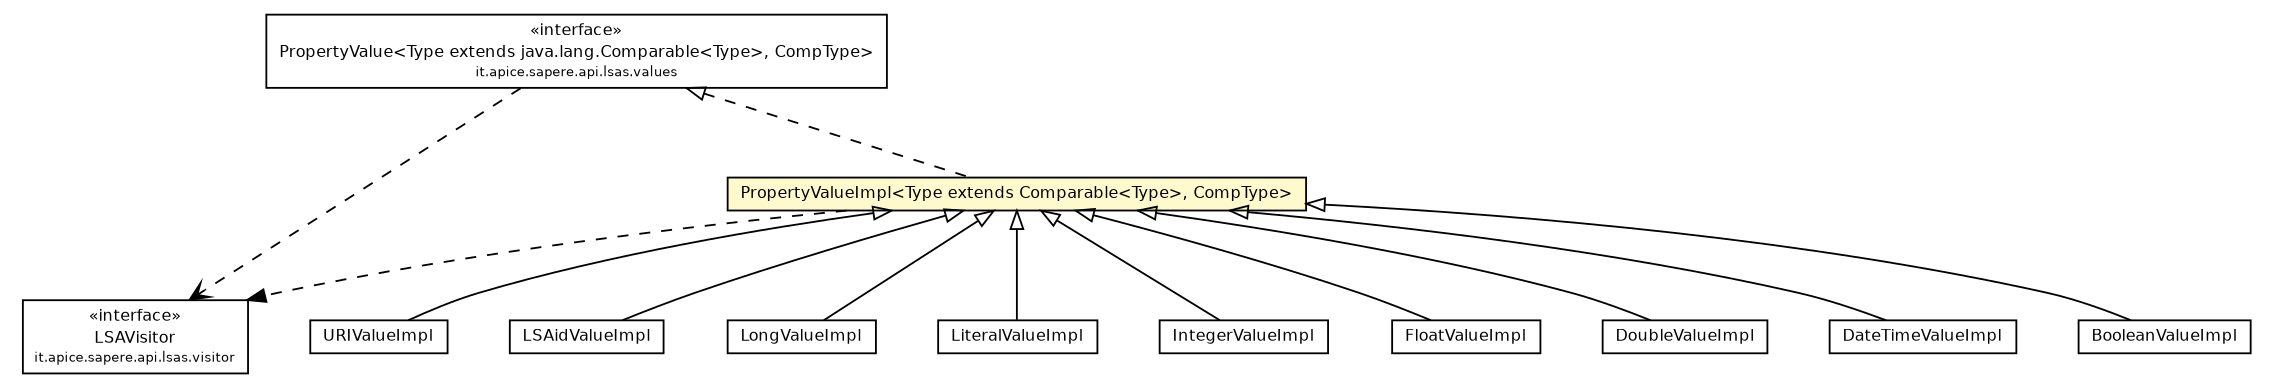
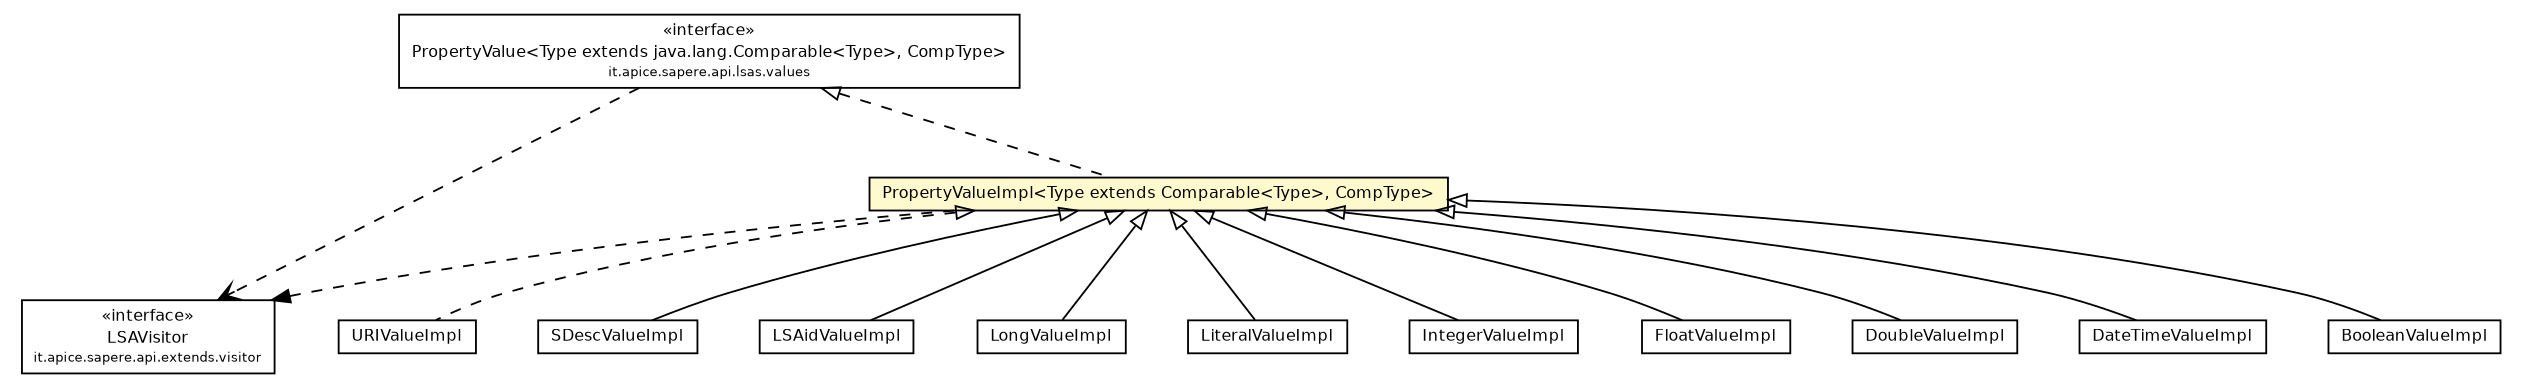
edge "URIValueImpl" -> "PropertyValueImpl<Type extends Comparable<Type>, CompType>": style solid -> dashed
node "SDescValueImpl": added
node "LSAVisitor": text "it.apice.sapere.api.lsas.visitor" -> "it.apice.sapere.api.extends.visitor"
